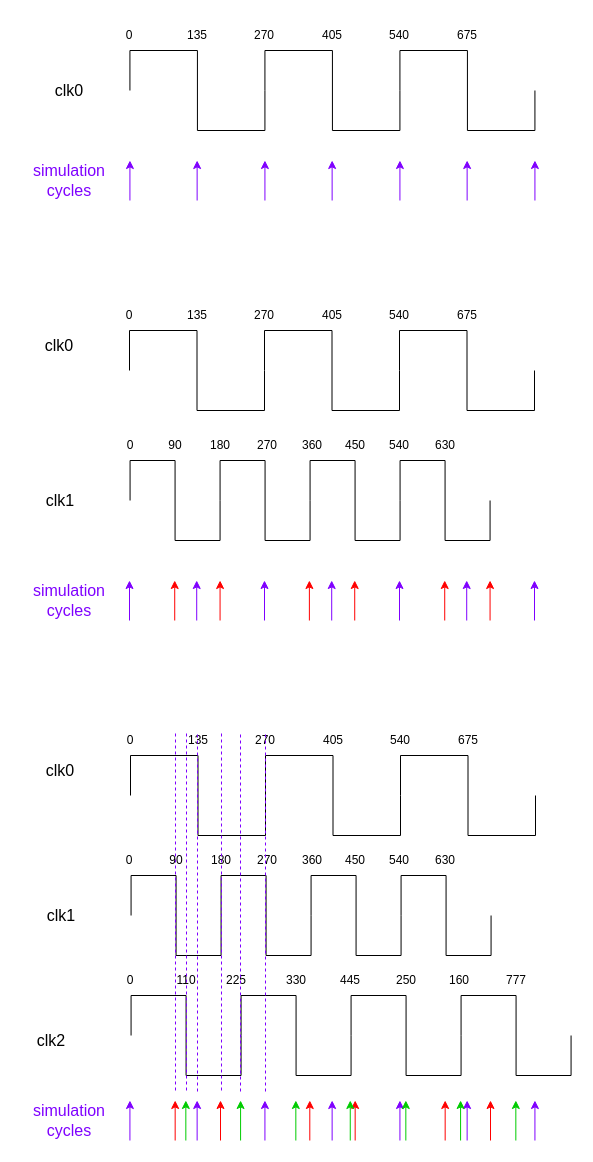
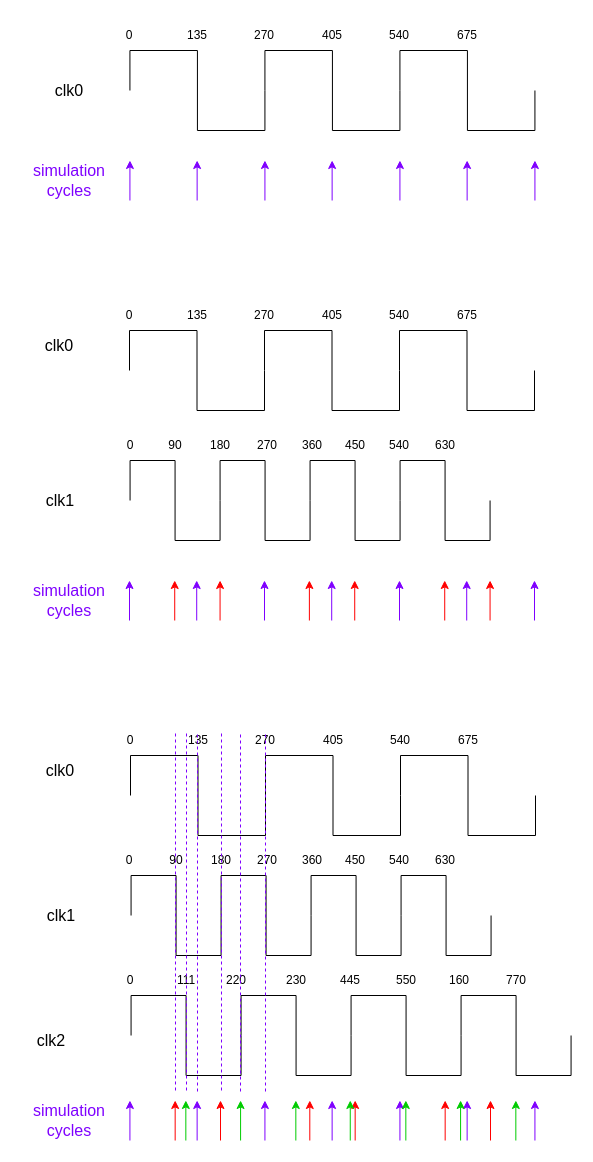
node "110": label "110" -> "111"
node "225": label "225" -> "220"
node "330": label "330" -> "230"
node "250": label "250" -> "550"
node "777": label "777" -> "770"
